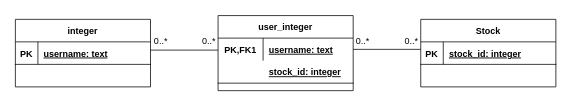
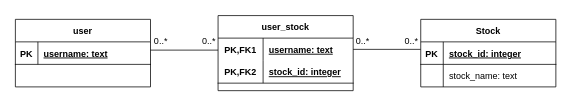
node "user_integer": label "user_integer" -> "user_stock"
node "integer": label "integer" -> "user"
node "PK,FK2": added
node "stock_name: text": added
